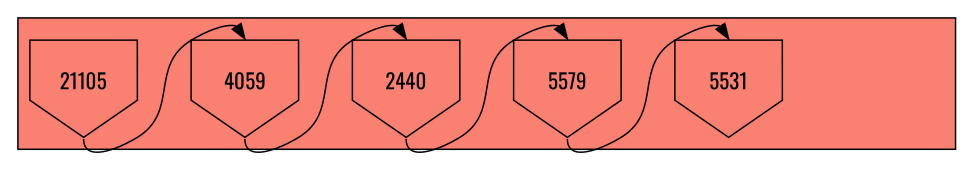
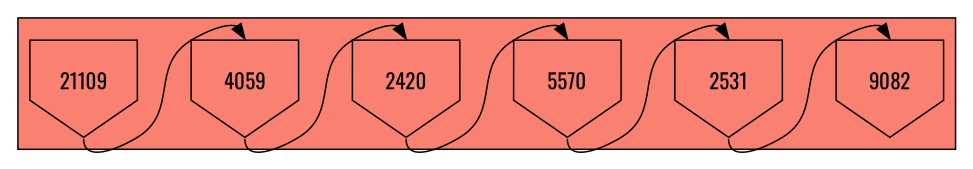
node "21105": label "21105" -> "21109"
node "2440": label "2440" -> "2420"
node "5579": label "5579" -> "5570"
node "5531": label "5531" -> "2531"
node "9082": added
